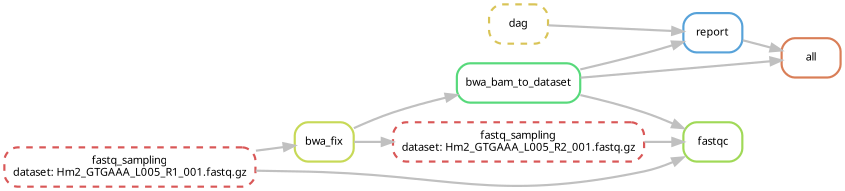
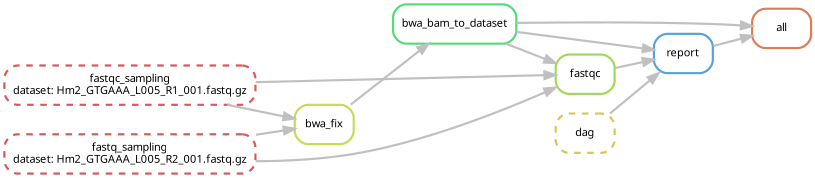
edge "fastqc" -> "report": added
edge "bwa_fix" -> "fastq_sampling dataset: Hm2_GTGAAA_L005_R2_001.fastq.gz": reversed
node "fastq_sampling dataset: Hm2_GTGAAA_L005_R1_001.fastq.gz": label "fastq_sampling dataset: Hm2_GTGAAA_L005_R1_001.fastq.gz" -> "fastqc_sampling dataset: Hm2_GTGAAA_L005_R1_001.fastq.gz"
